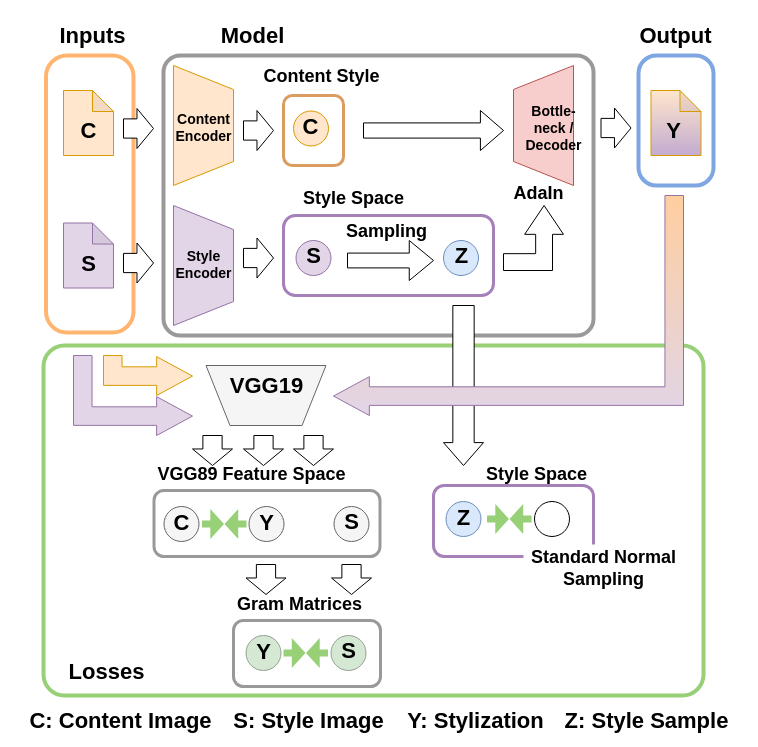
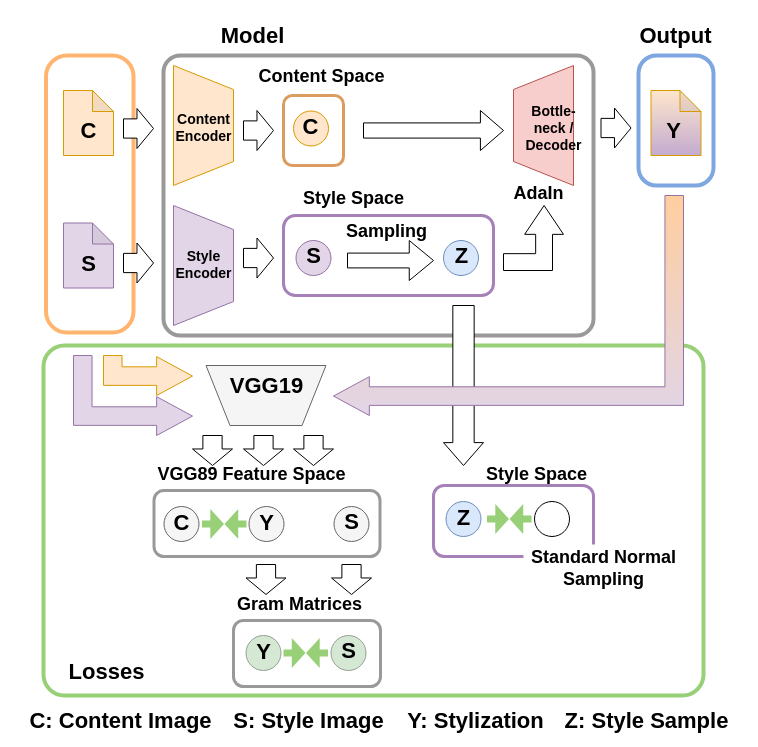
node "Inputs": removed
node "Content Style": label "Content Style" -> "Content Space"
